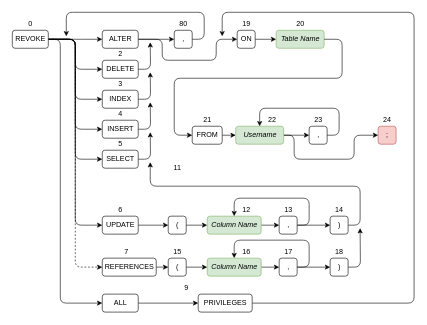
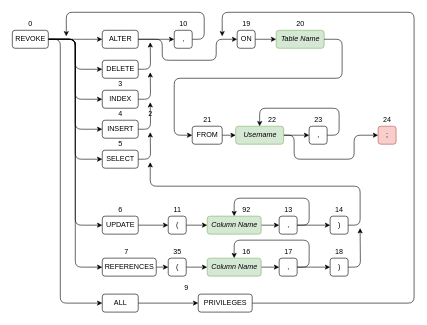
node "80": label "80" -> "10"
node "2": moved (120, 54) -> (150, 114)
node "11": moved (177, 168) -> (177, 210)
node "12": label "12" -> "92"
node "15": label "15" -> "35"
edge "REVOKE" -> "REFERENCES": style dashed -> solid
